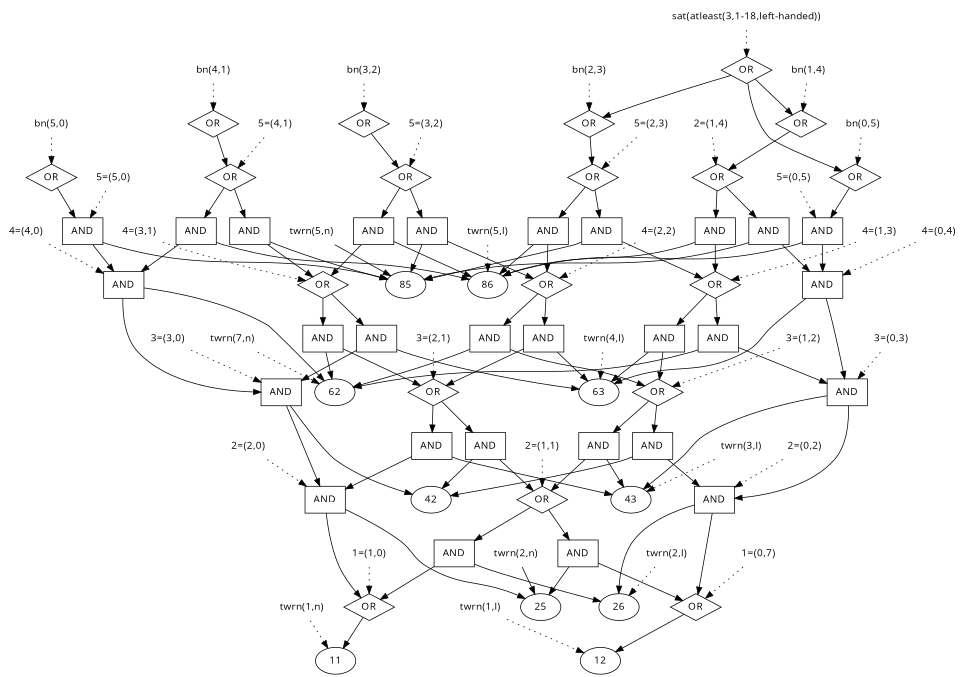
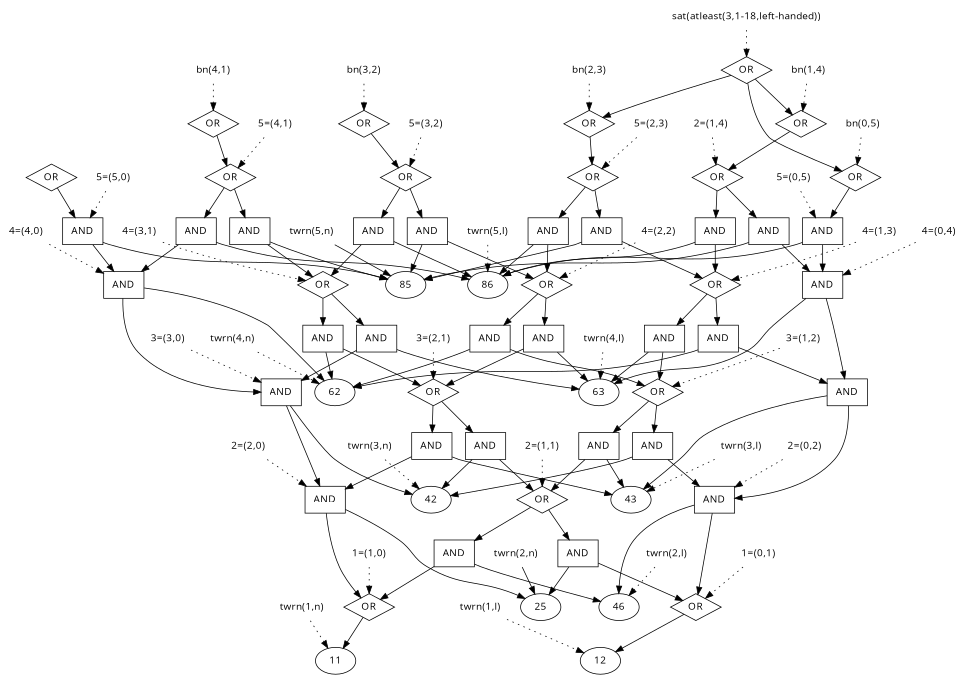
node "bn(5,0)": removed
node "twrn(7,n)": label "twrn(7,n)" -> "twrn(4,n)"
node "3=(0,3)": removed
node "twrn(3,n)": added
node "1=(0,7)": label "1=(0,7)" -> "1=(0,1)"
node "26": label "26" -> "46"
